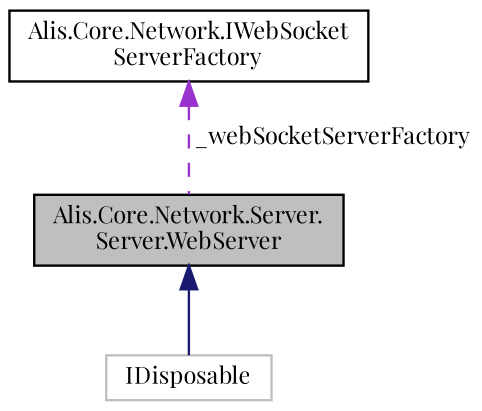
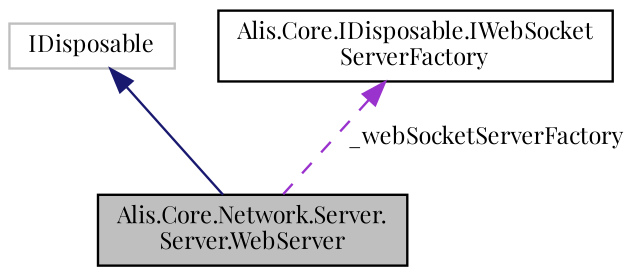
node "Alis.Core.Network.IWebSocket ServerFactory": label "Alis.Core.Network.IWebSocket ServerFactory" -> "Alis.Core.IDisposable.IWebSocket ServerFactory"
edge "IDisposable" -> "Alis.Core.Network.Server. Server.WebServer": reversed
